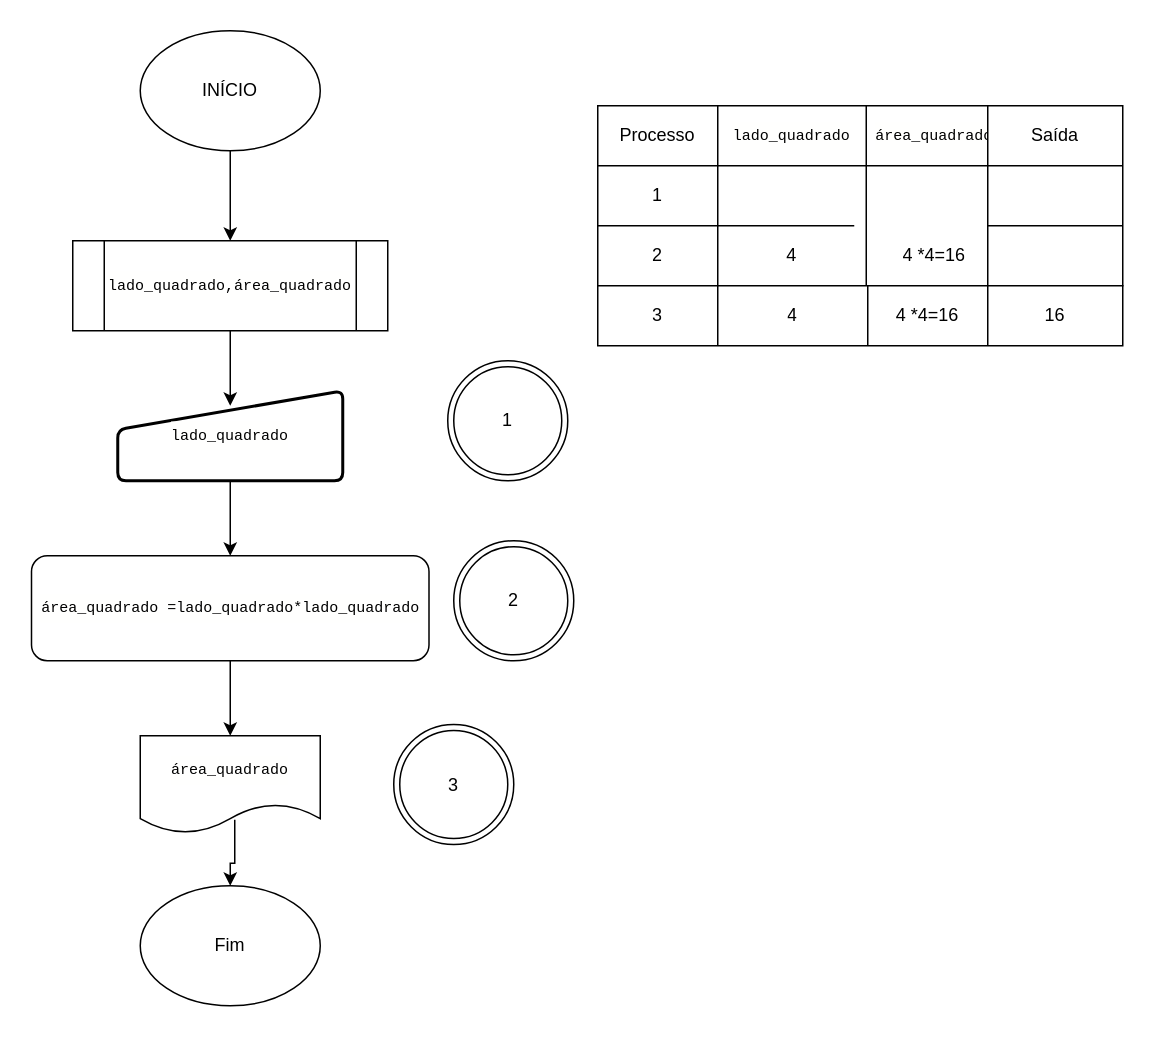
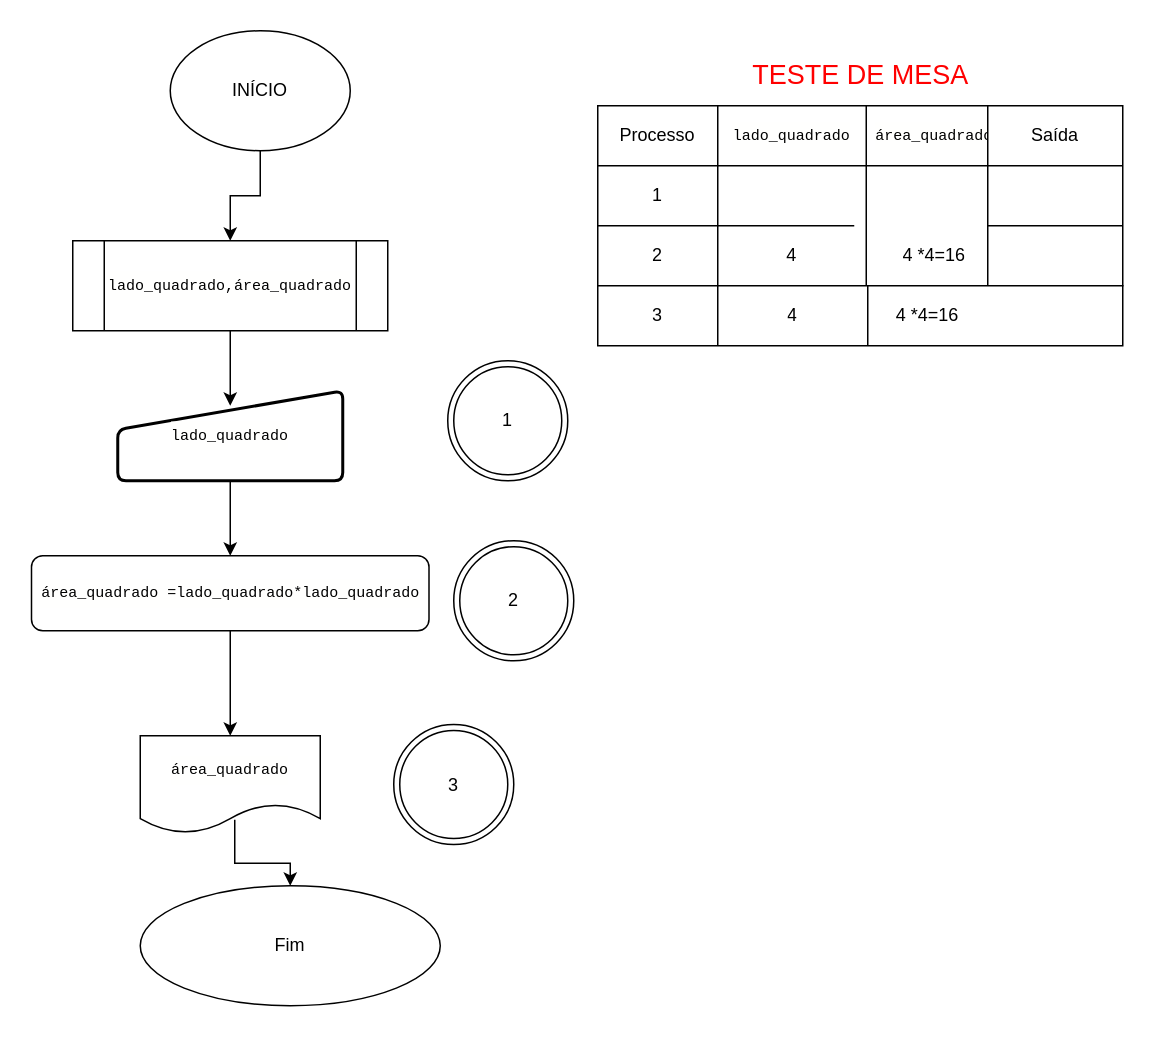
node "TESTE DE MESA": added
node "INÍCIO": moved (230, 91) -> (260, 91)
node "16": removed
node "área_quadrado =lado_quadrado*lado_quadrado": size 398x105 -> 398x75
node "Fim": size 180x120 -> 300x120
